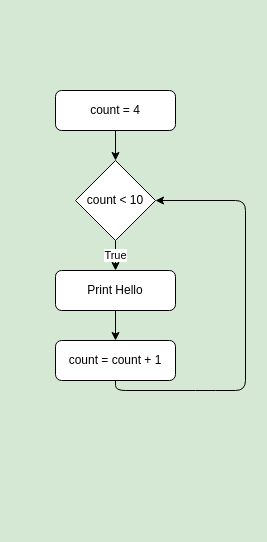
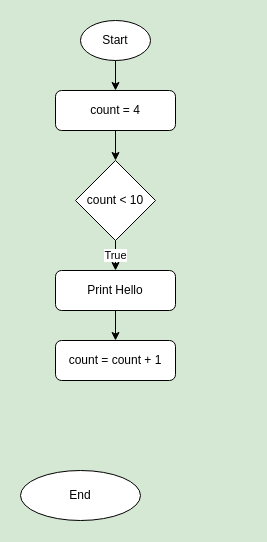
node "Start": added
edge "Start" -> "count = 4": added
edge "count = count + 1" -> "count < 10": removed
node "End": added
